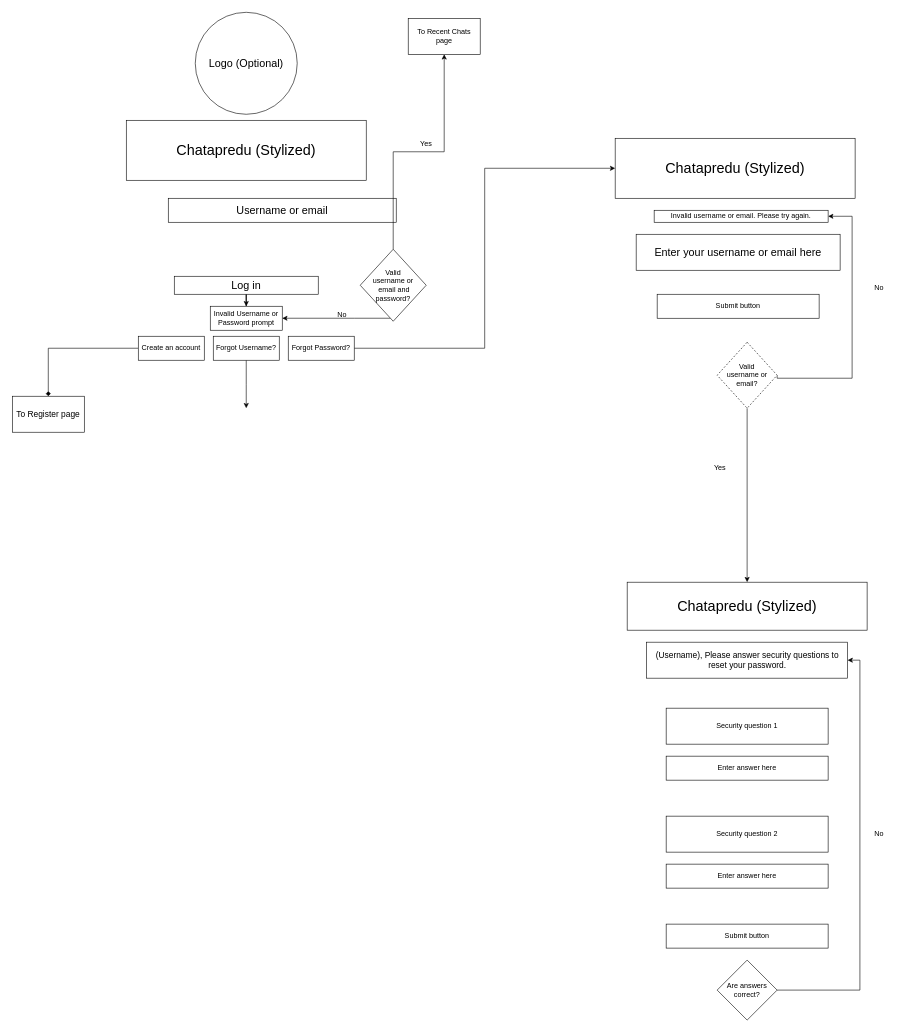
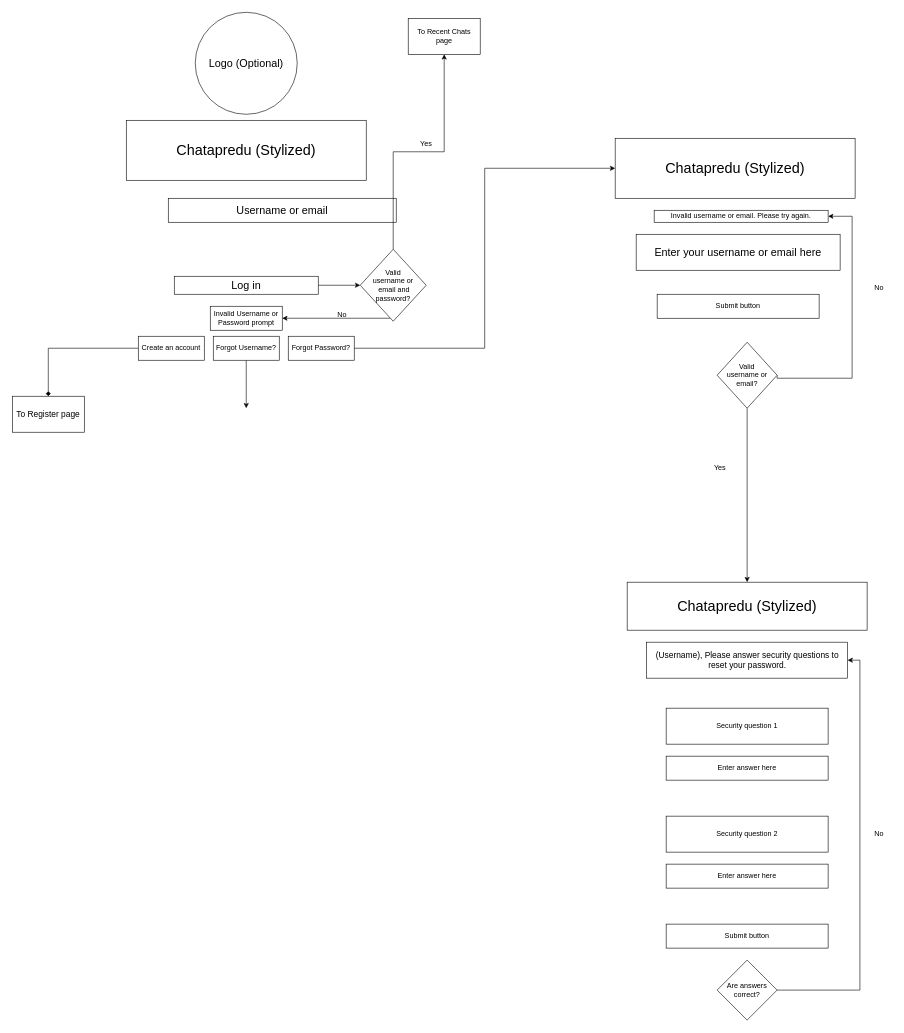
edge "Log in" -> "Invalid Username or Password prompt": now "Log in" -> "Valid username or email and password?"
node "Valid username or email?": style dashed -> solid
